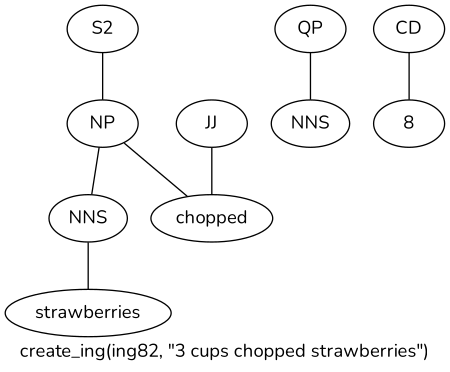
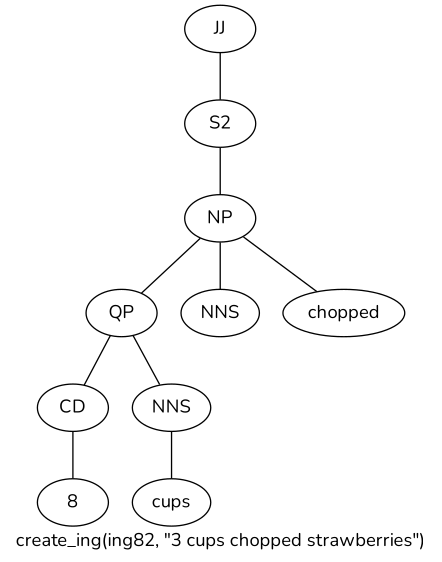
edge "JJ" -- "chopped": now "JJ" -- "S2"
edge "NP" -- "QP": added
node "strawberries": removed
edge "QP" -- "CD": added
node "cups": added
